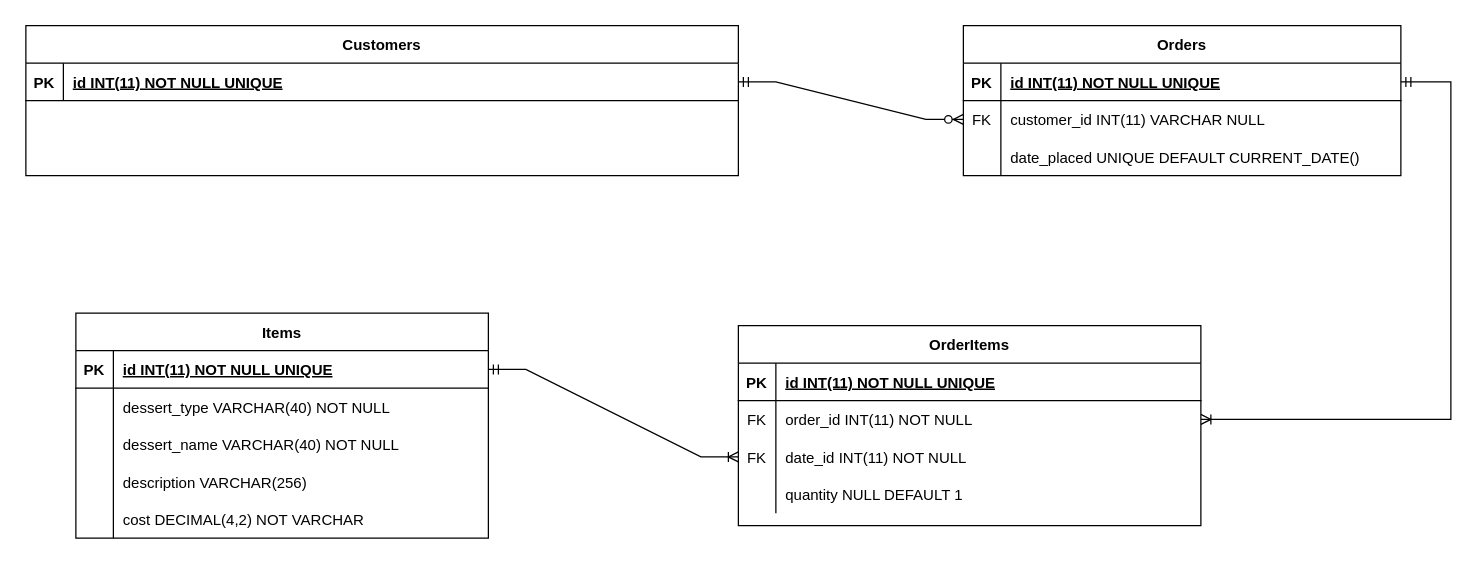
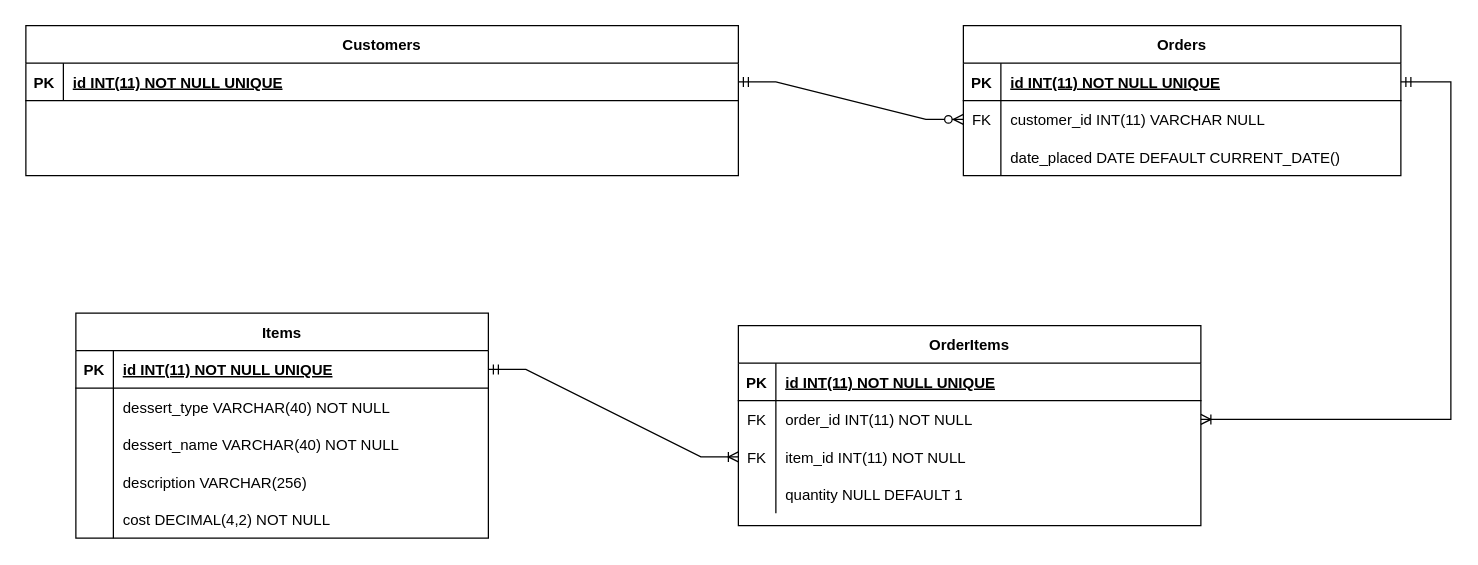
node "date_placed UNIQUE DEFAULT CURRENT_DATE()": label "date_placed UNIQUE DEFAULT CURRENT_DATE()" -> "date_placed DATE DEFAULT CURRENT_DATE()"
node "date_id INT(11) NOT NULL": label "date_id INT(11) NOT NULL" -> "item_id INT(11) NOT NULL"
node "cost DECIMAL(4,2) NOT VARCHAR": label "cost DECIMAL(4,2) NOT VARCHAR" -> "cost DECIMAL(4,2) NOT NULL"
